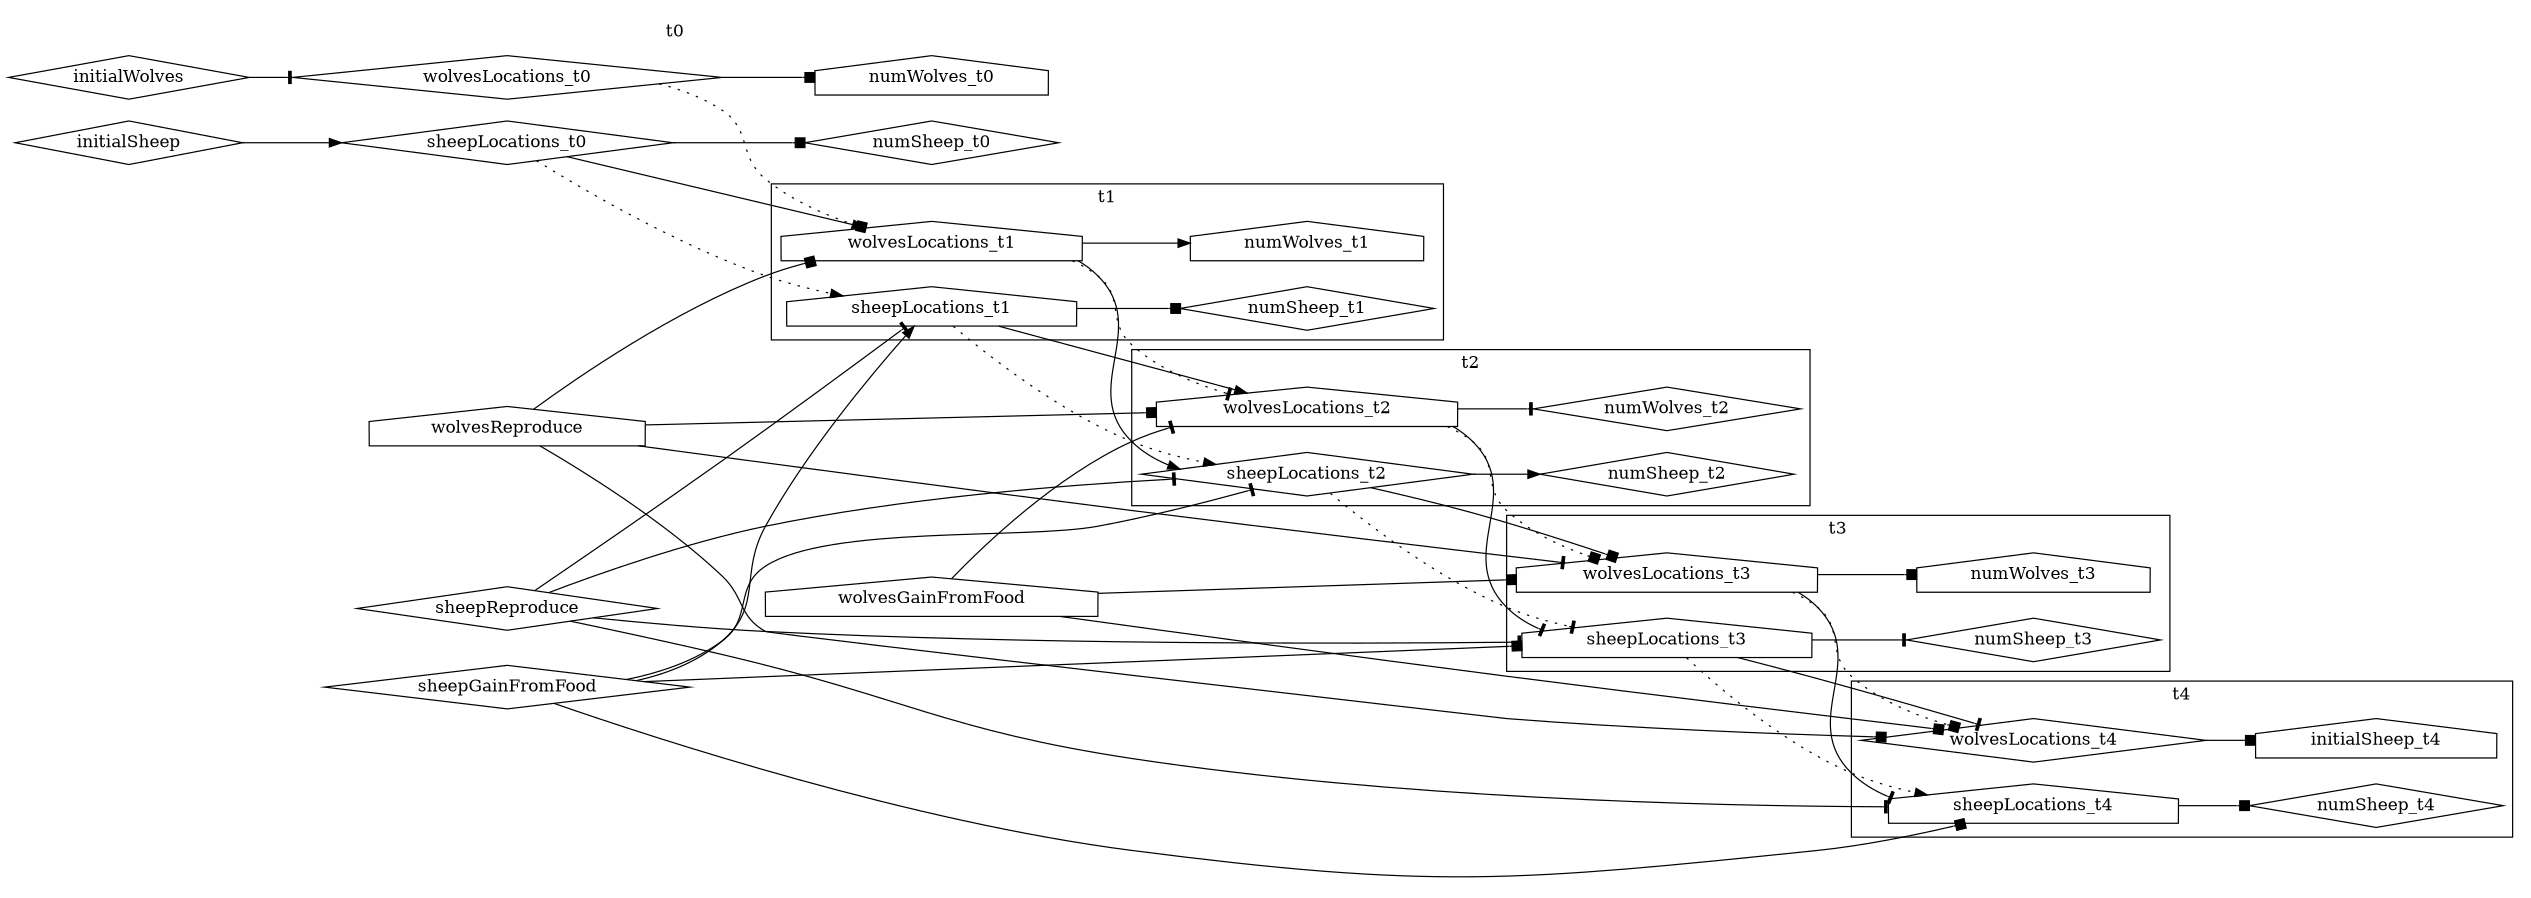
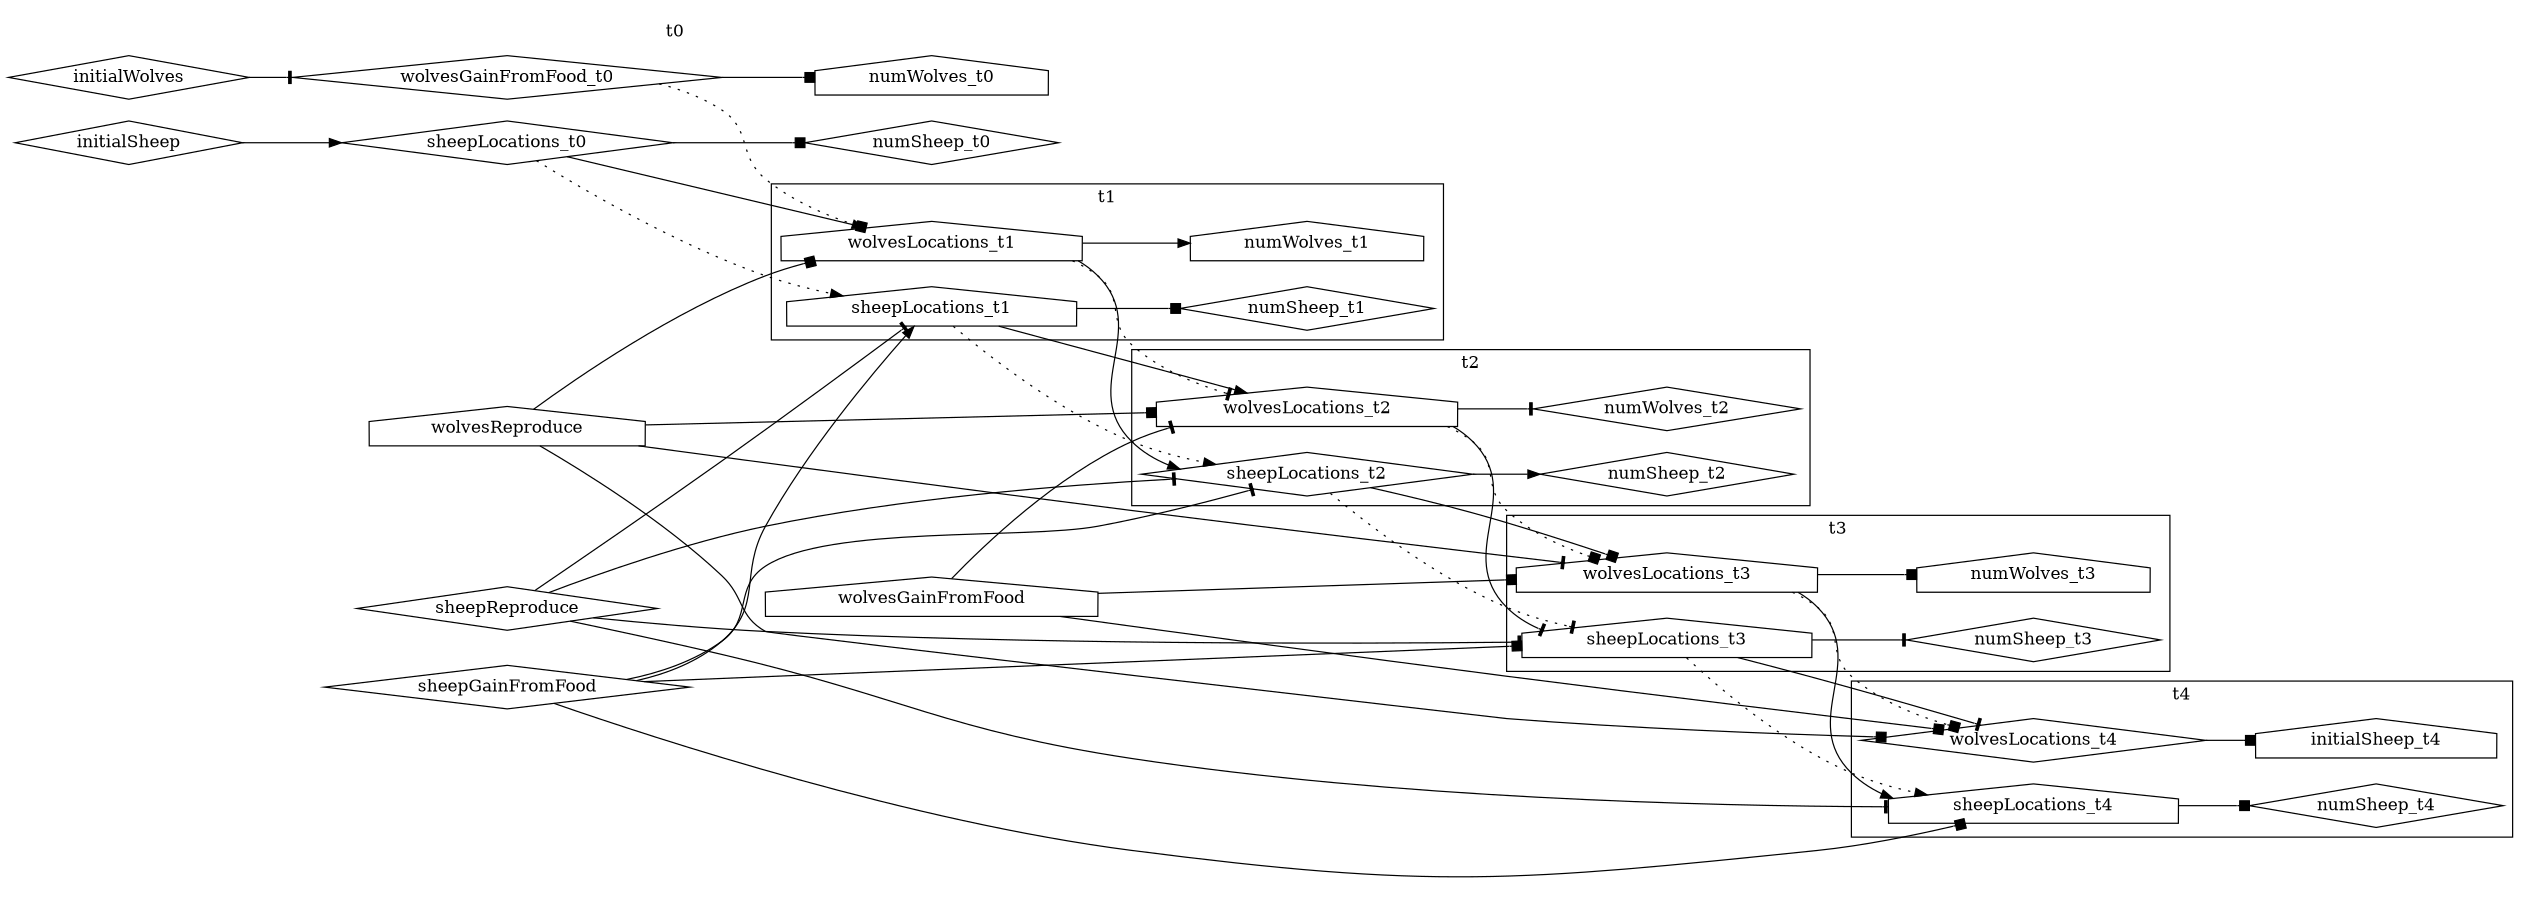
node "wolvesLocations_t0": label "wolvesLocations_t0" -> "wolvesGainFromFood_t0"
edge "wolvesLocations_t3" -> "sheepLocations_t4": arrowhead tee -> normal
